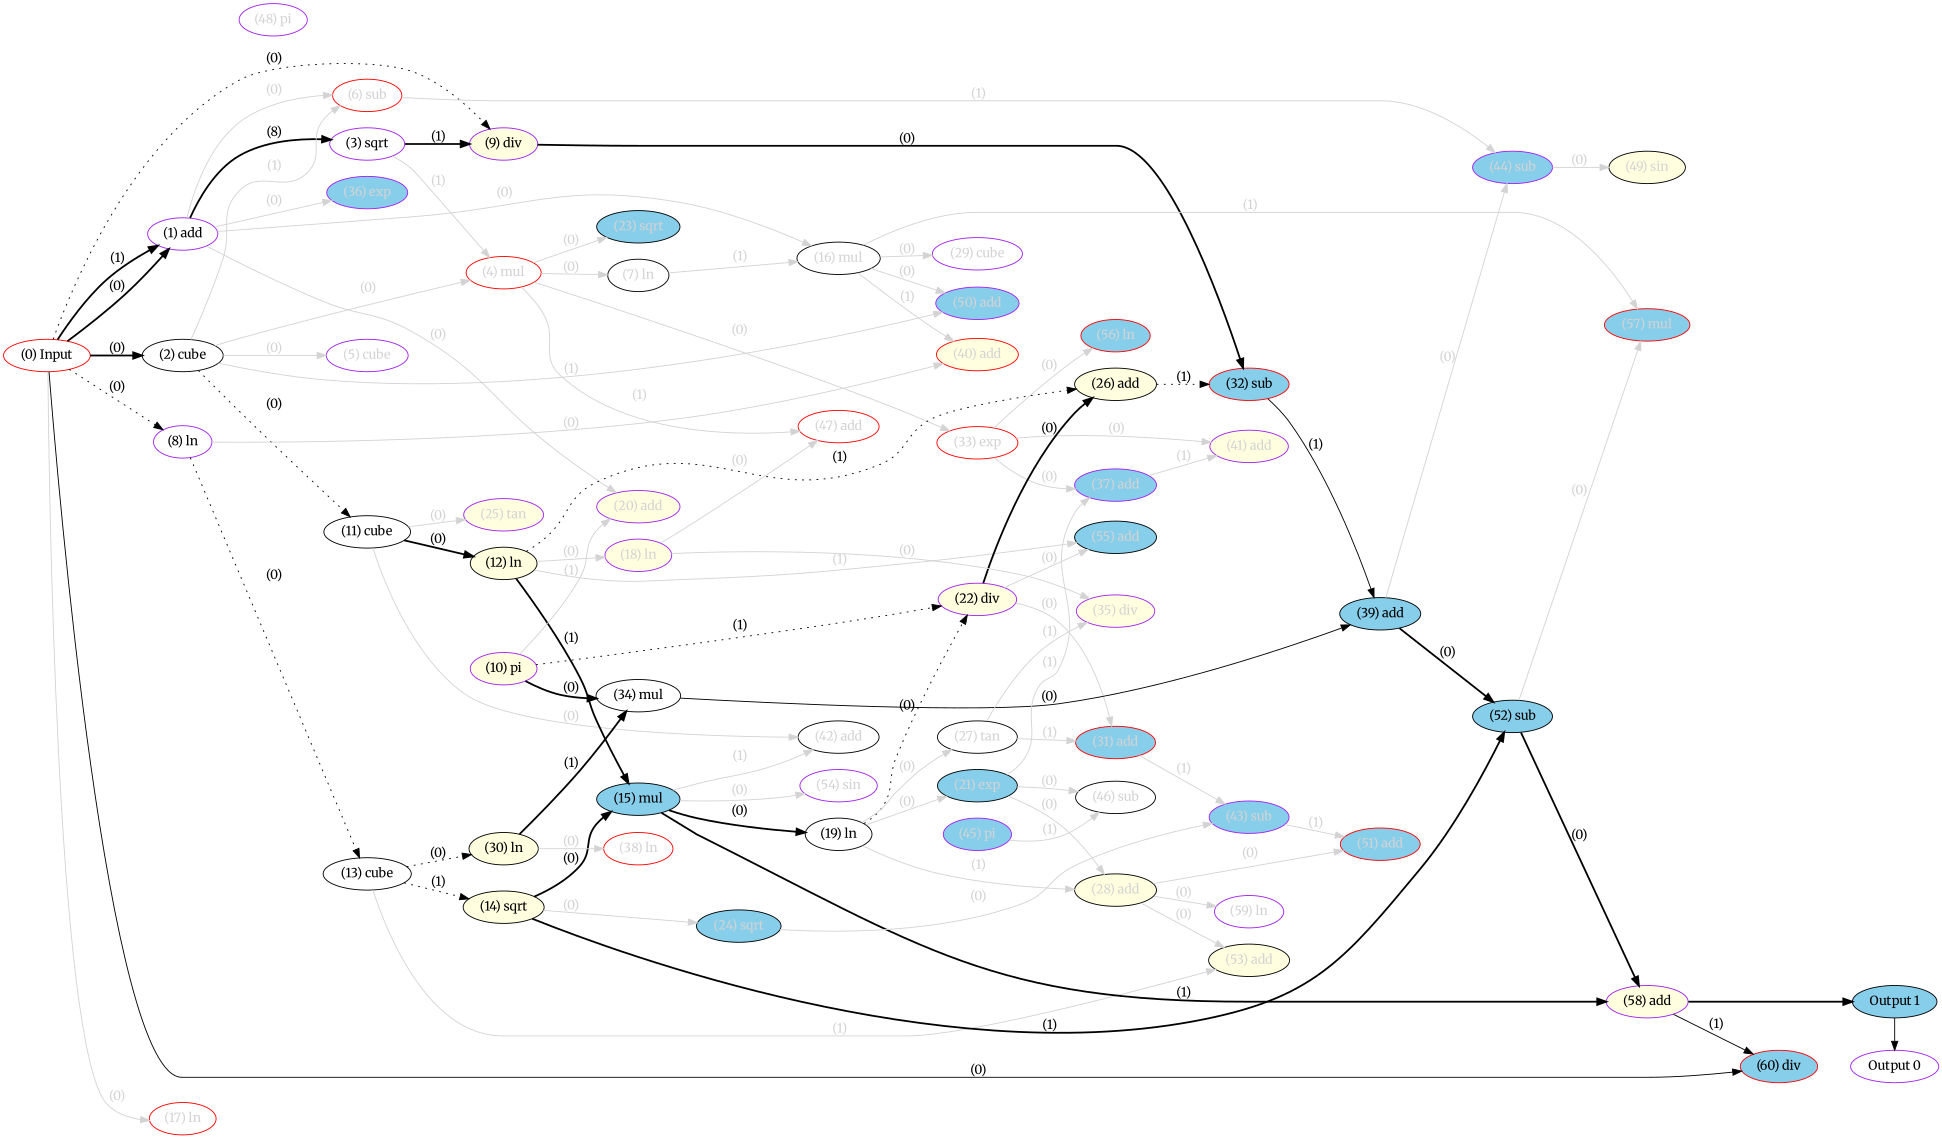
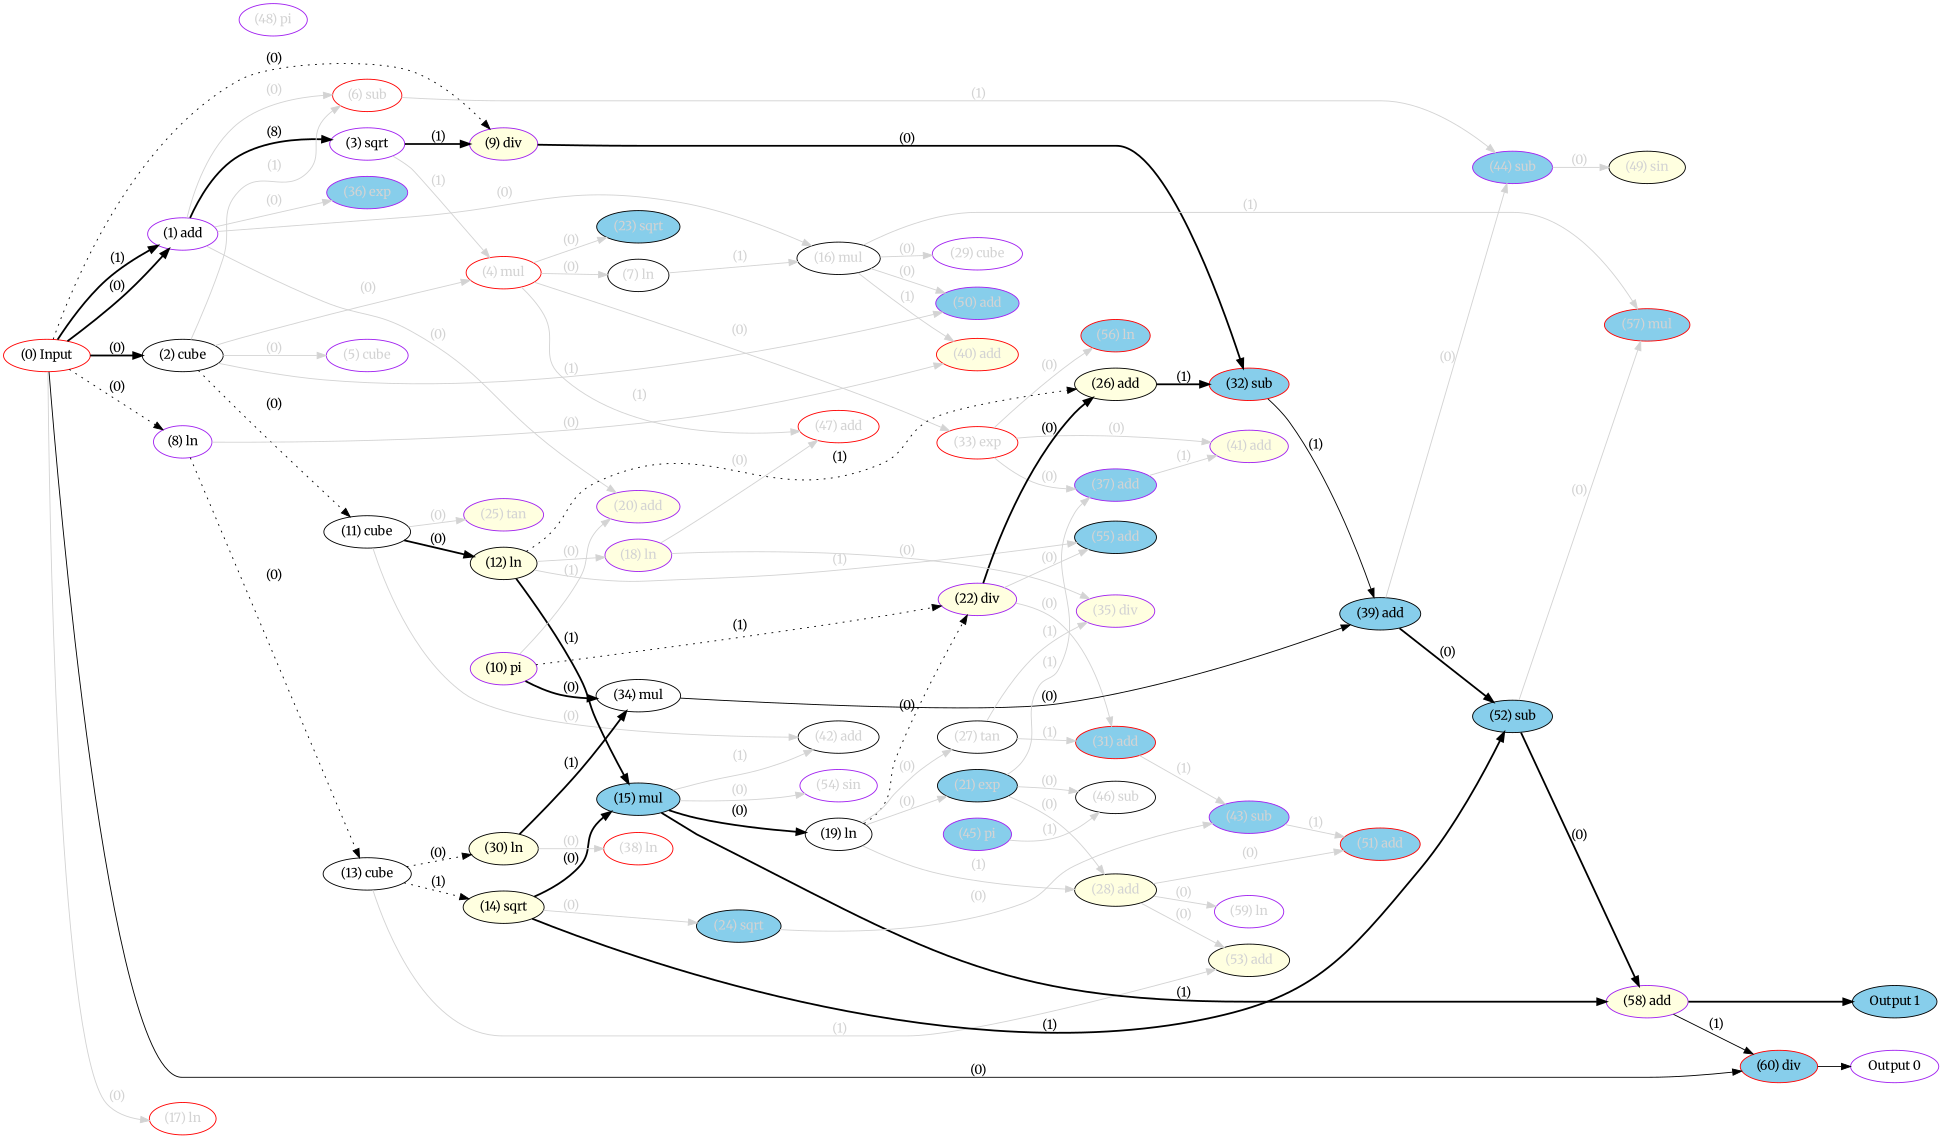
edge "(26) add" -> "(32) sub": style dotted -> bold
edge "Output 1" -> "Output 0": now "(60) div" -> "Output 0"
